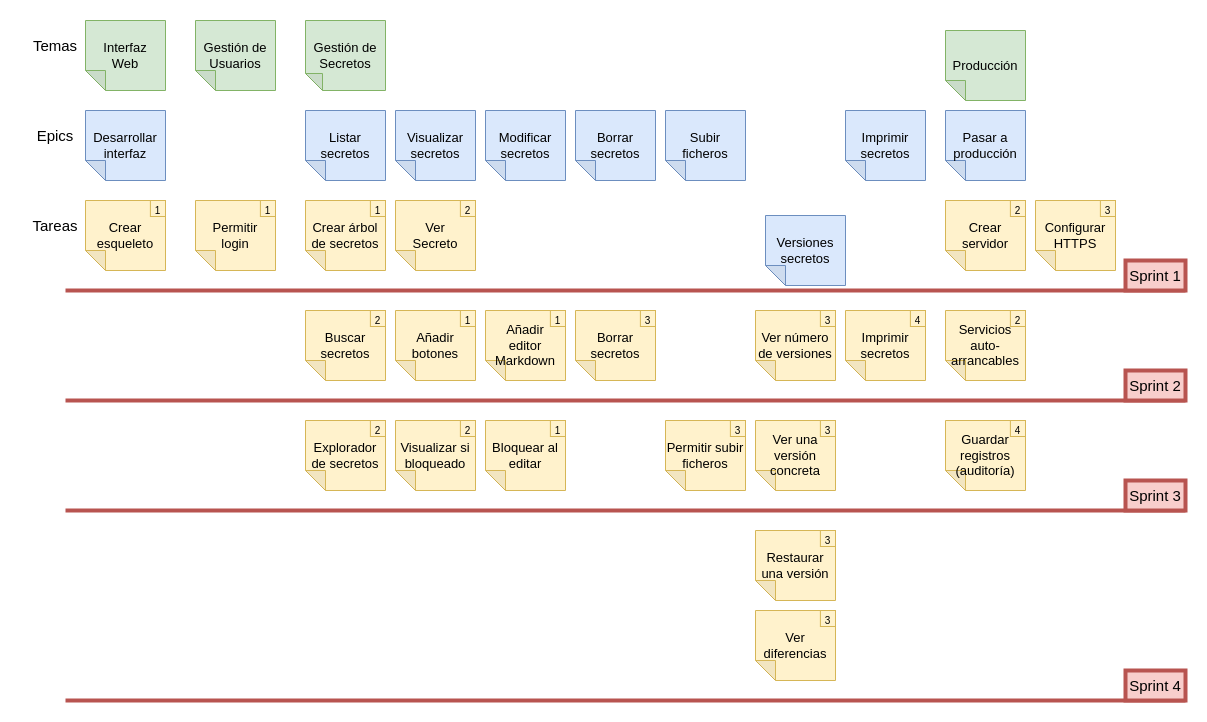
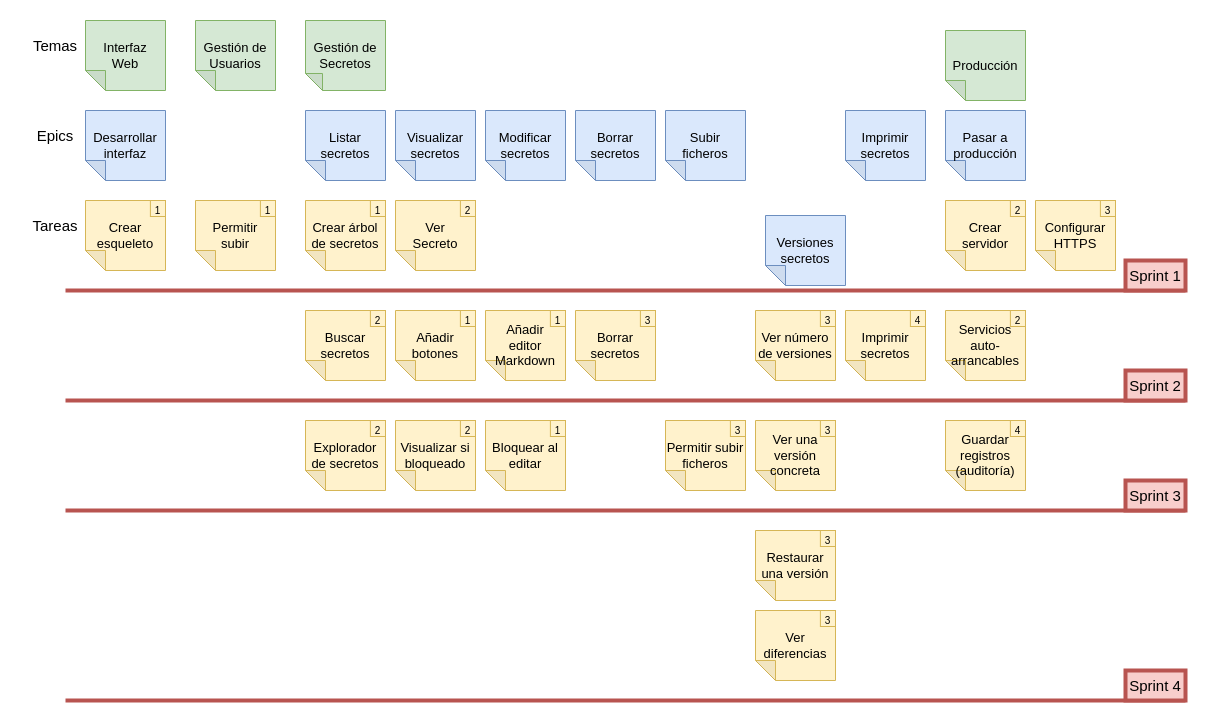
node "Permitir login": label "Permitir login" -> "Permitir subir"
